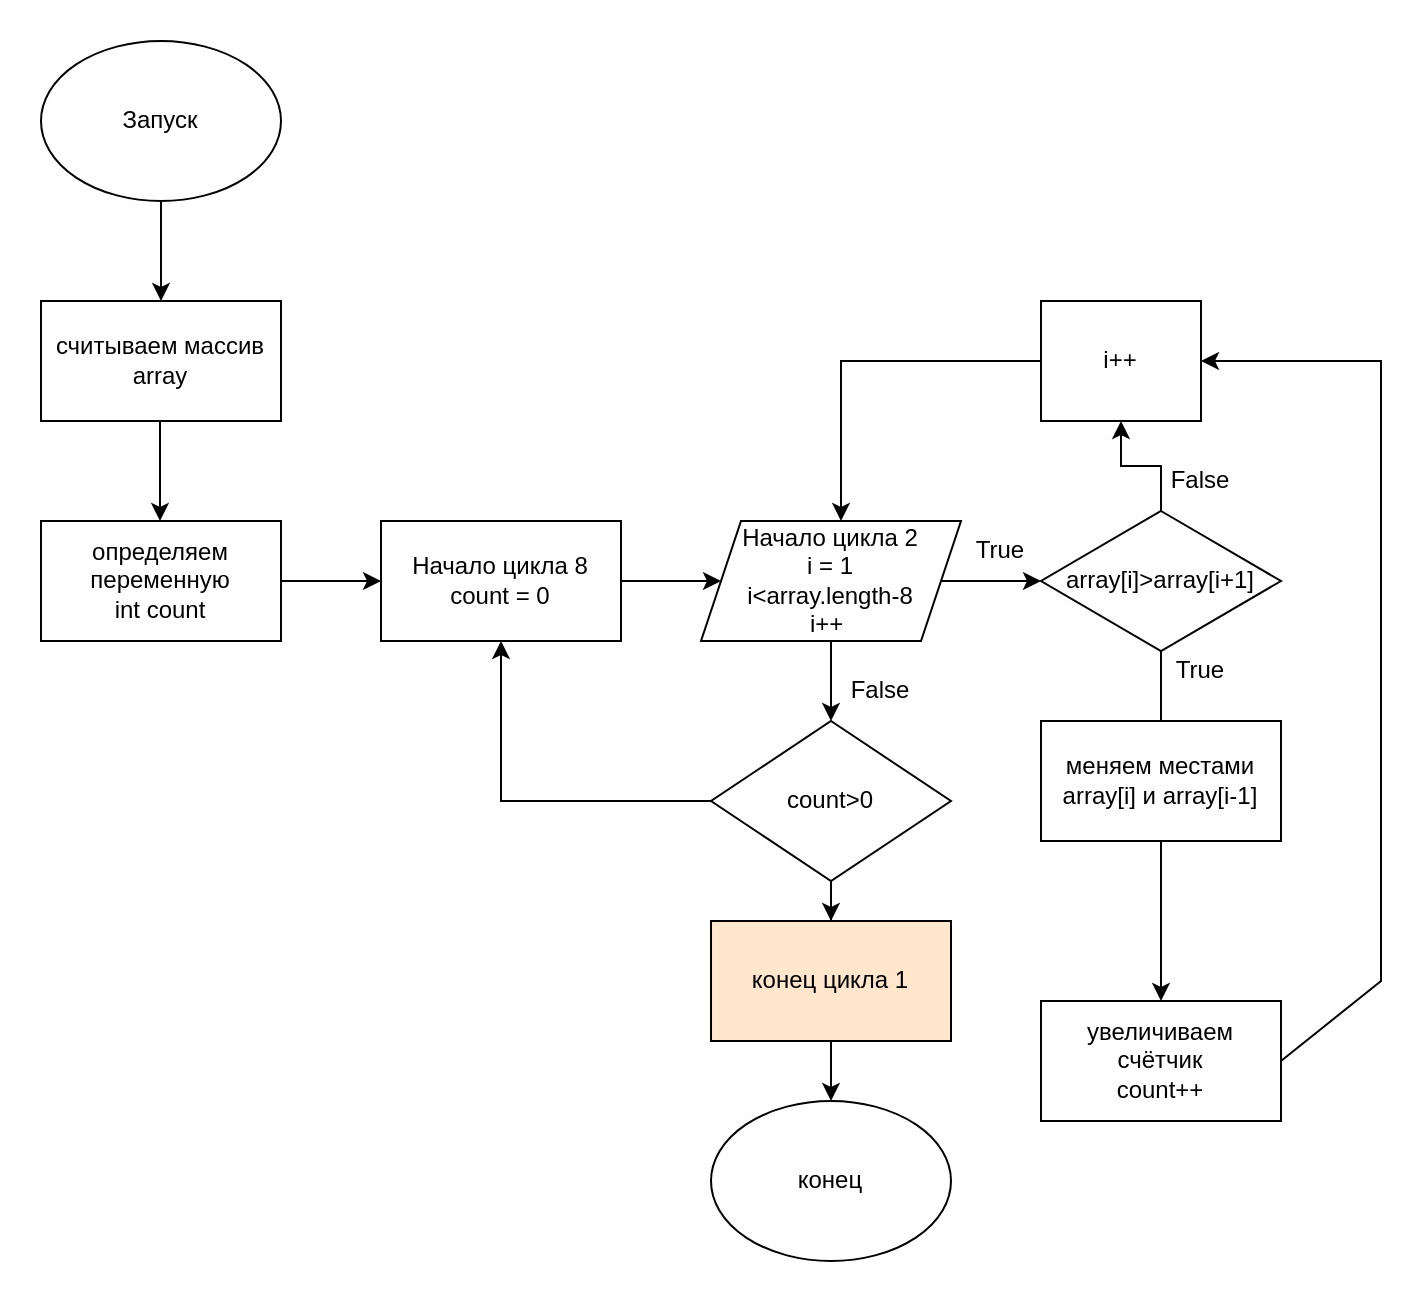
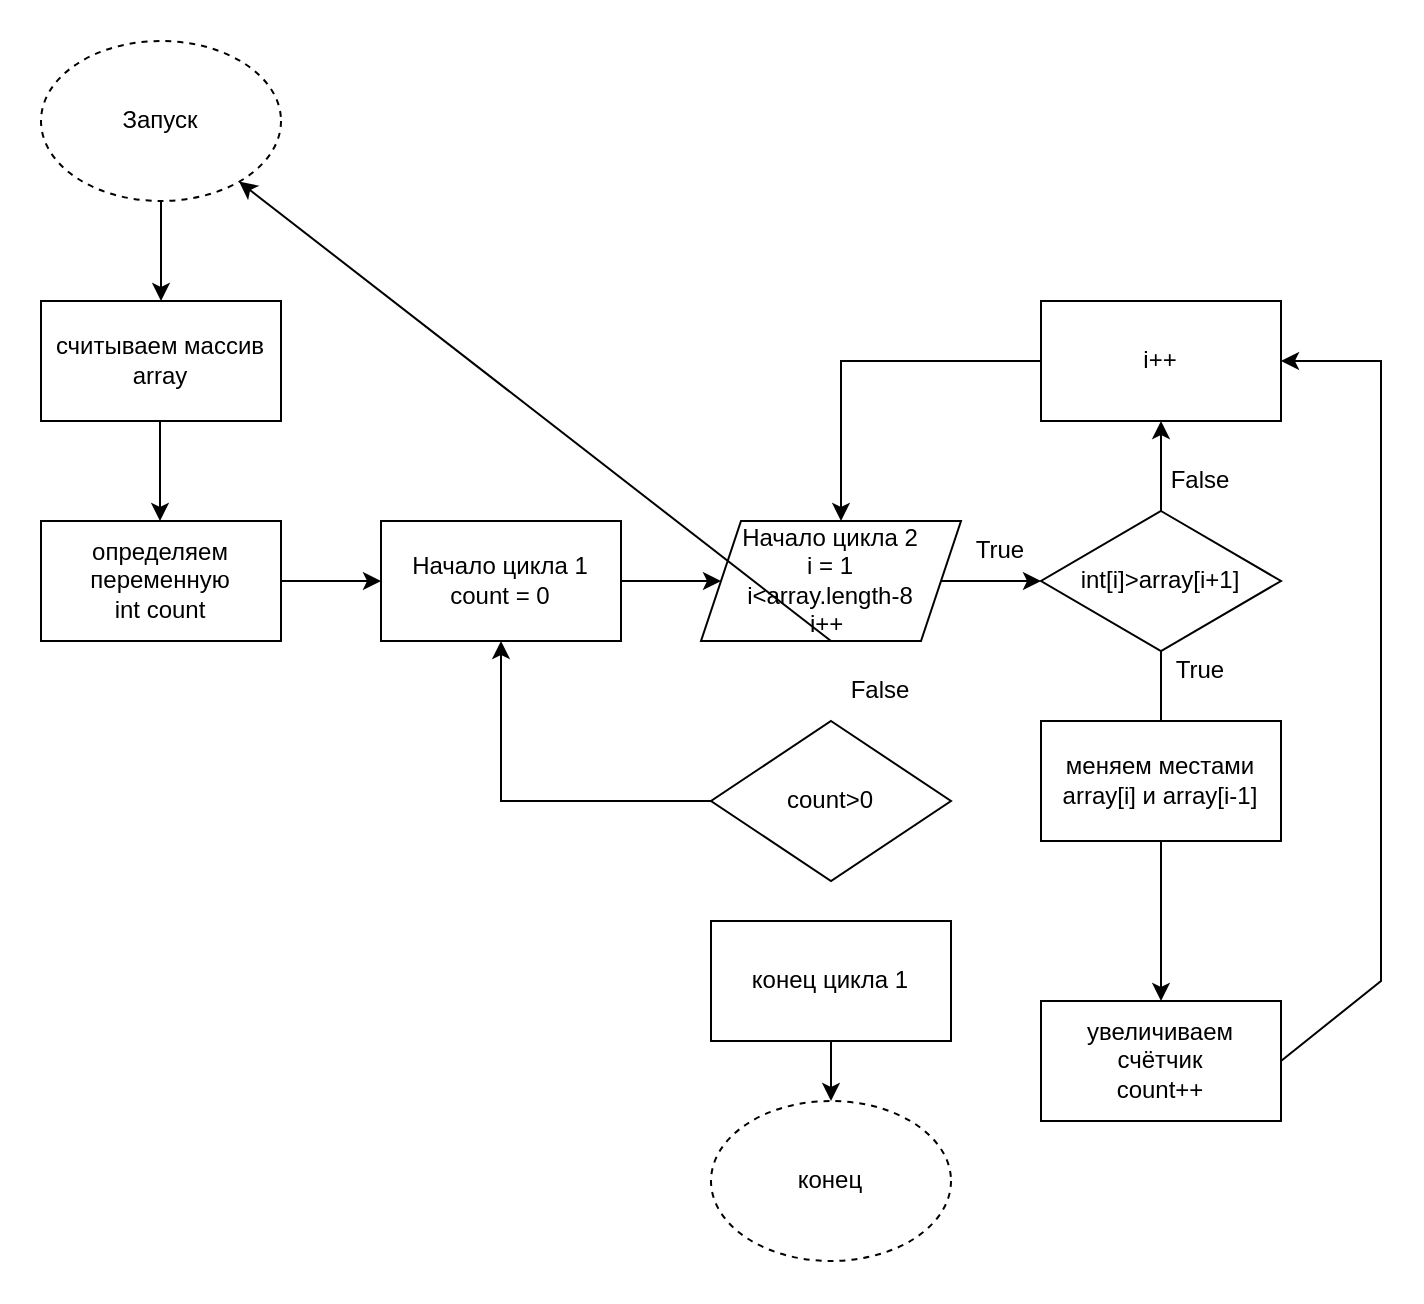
node "Запуск": style solid -> dashed
node "i++": size 160x120 -> 240x120
node "Начало цикла 8 count = 0": label "Начало цикла 8 count = 0" -> "Начало цикла 1 count = 0"
node "array[i]>array[i+1]": label "array[i]>array[i+1]" -> "int[i]>array[i+1]"
edge "Начало цикла 2 i = 1 i<array.length-8 i++" -> "count>0": now "Начало цикла 2 i = 1 i<array.length-8 i++" -> "Запуск"
edge "count>0" -> "конец цикла 1": removed
node "конец цикла 1": fillcolor #ffe6cc -> #ffffff
node "конец": style solid -> dashed
